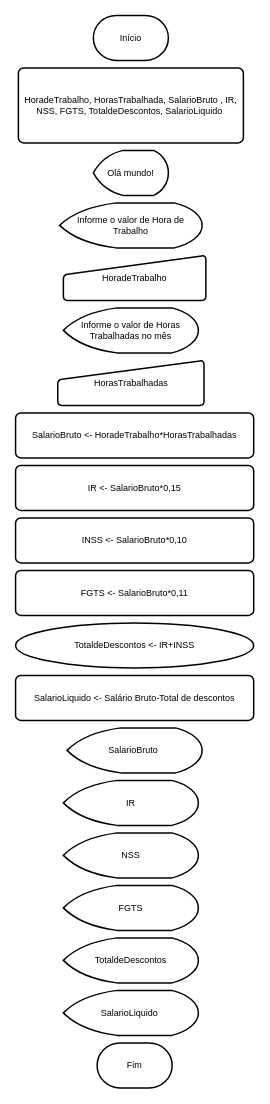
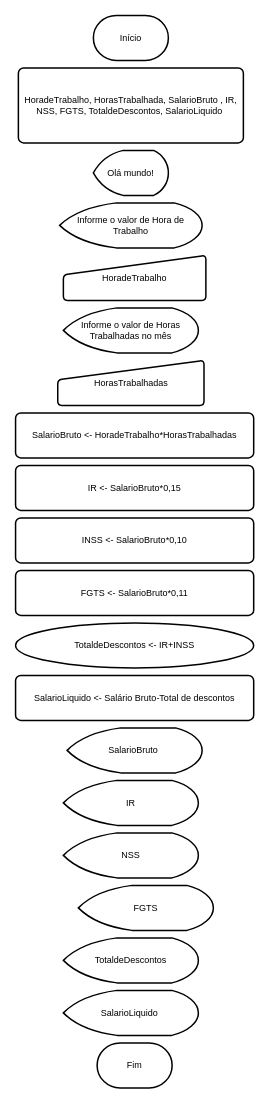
node "FGTS": moved (131, 908) -> (146, 908)
